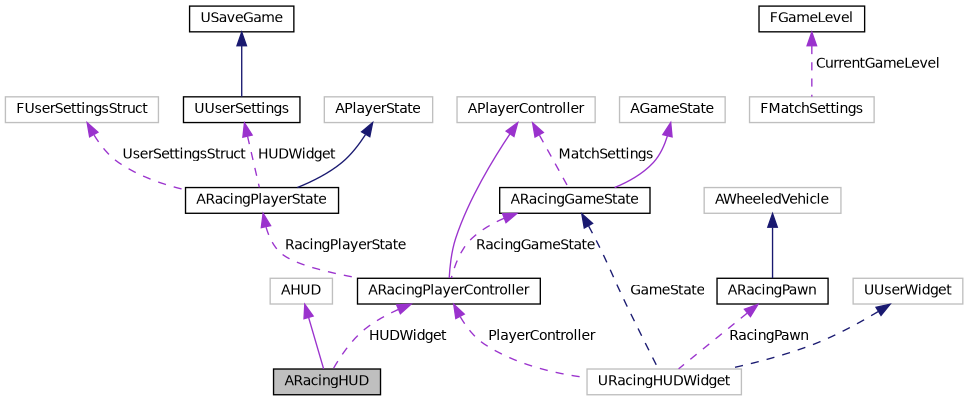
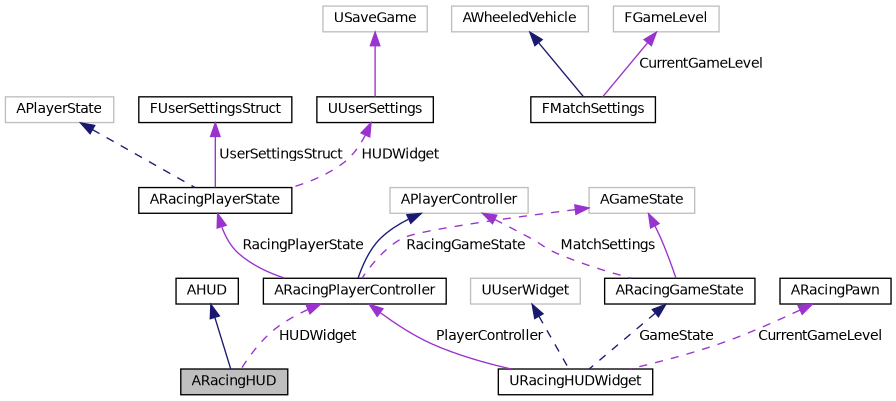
node "USaveGame": color black -> grey75
node "FGameLevel": color black -> grey75
edge "UUserSettings" -> "USaveGame": color midnightblue -> darkorchid3
edge "FMatchSettings" -> "FGameLevel": style dashed -> solid
node "FUserSettingsStruct": color grey75 -> black
node "FMatchSettings": color grey75 -> black
edge "ARacingPlayerState" -> "APlayerState": style solid -> dashed
edge "ARacingPlayerState" -> "FUserSettingsStruct": style dashed -> solid
edge "ARacingPlayerController" -> "APlayerController": color darkorchid3 -> midnightblue
edge "ARacingPlayerController" -> "ARacingGameState": now "ARacingPlayerController" -> "AGameState"
edge "ARacingPawn" -> "AWheeledVehicle": now "FMatchSettings" -> "AWheeledVehicle"
edge "ARacingPlayerController" -> "ARacingPlayerState": style dashed -> solid
node "AHUD": color grey75 -> black
edge "URacingHUDWidget" -> "ARacingPawn": label " RacingPawn" -> " CurrentGameLevel"
edge "ARacingHUD" -> "AHUD": color darkorchid3 -> midnightblue
edge "URacingHUDWidget" -> "ARacingPlayerController": style dashed -> solid
node "URacingHUDWidget": color grey75 -> black
